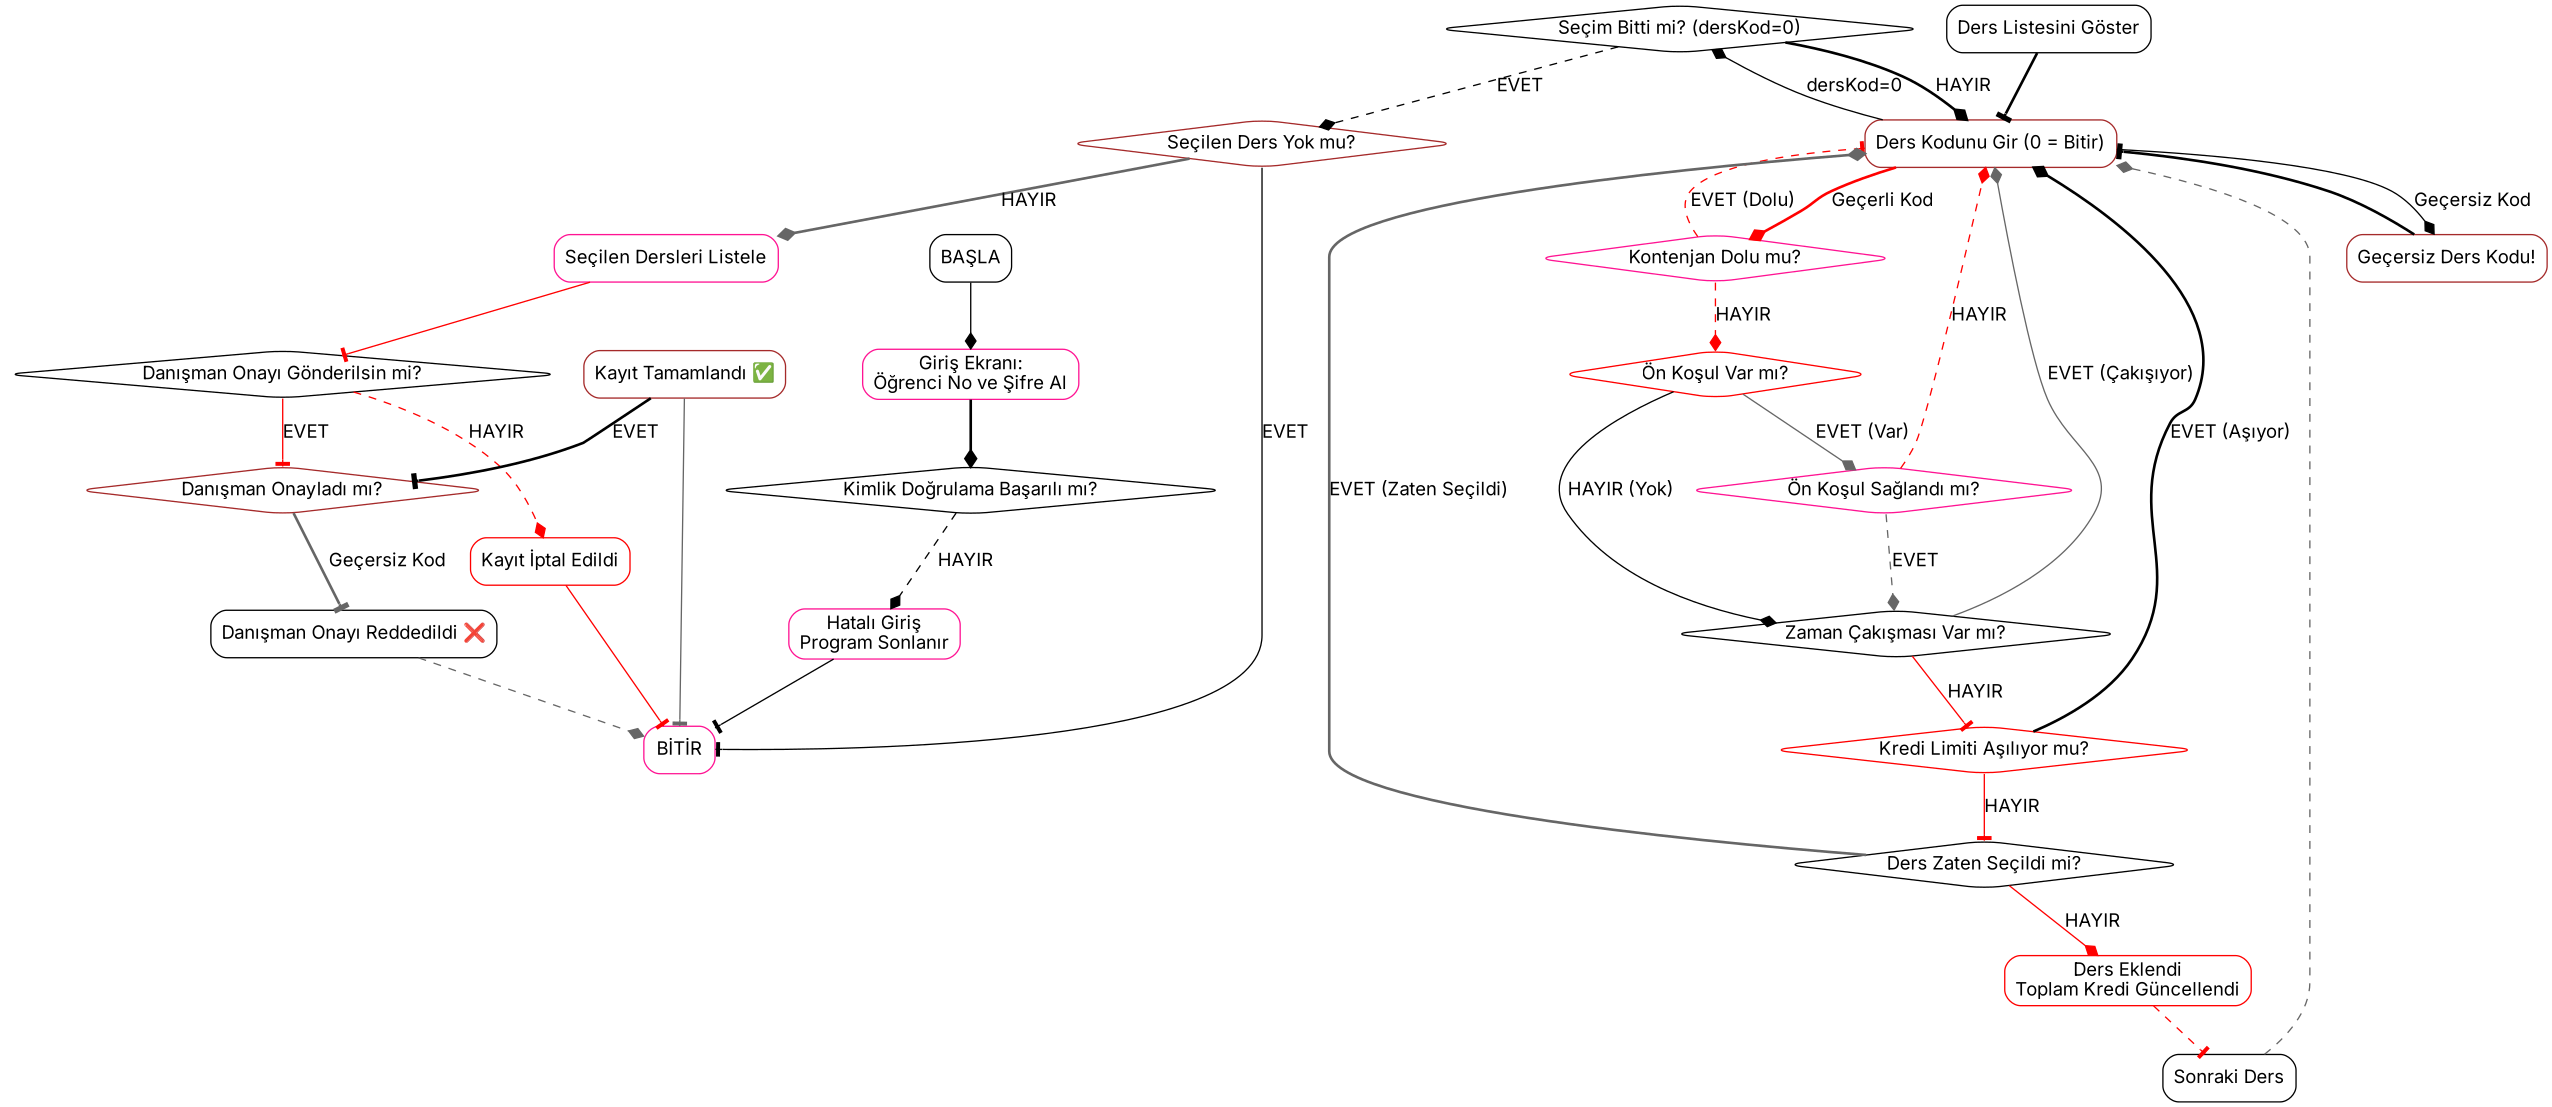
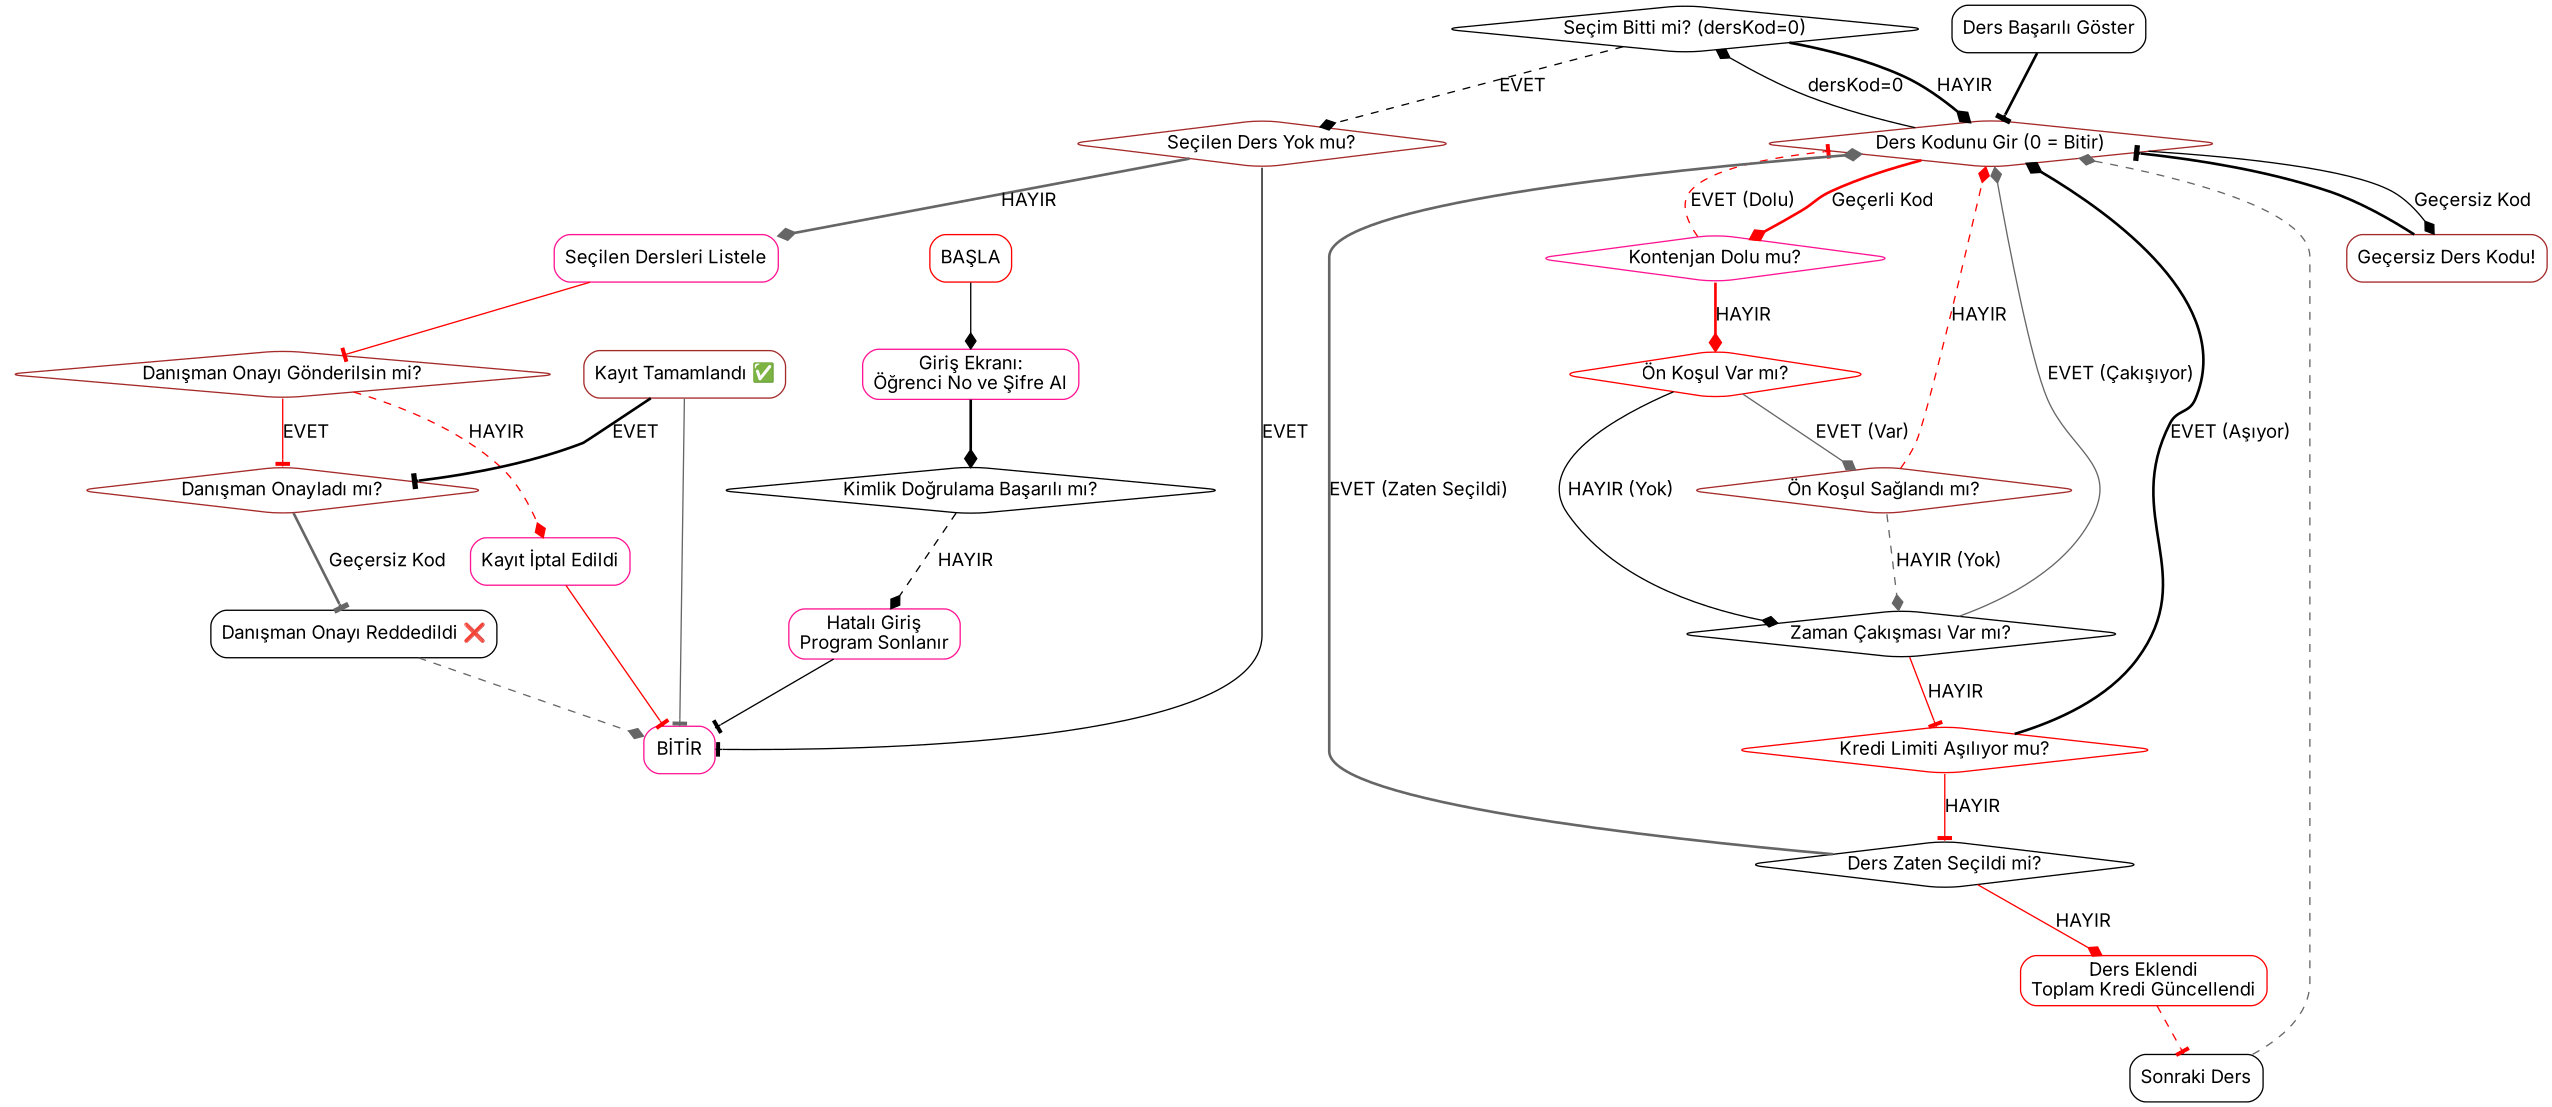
node "Ders Listesini Göster": label "Ders Listesini Göster" -> "Ders Başarılı Göster"
node "Ders Kodunu Gir (0 = Bitir)": shape box -> diamond
node "BAŞLA": color black -> red
edge "Kontenjan Dolu mu?" -> "Ön Koşul Var mı?": style dashed -> bold
node "Danışman Onayı Gönderilsin mi?": color black -> brown
node "Ön Koşul Sağlandı mı?": color deeppink -> brown
node "Kayıt İptal Edildi": color red -> deeppink
edge "Ön Koşul Sağlandı mı?" -> "Zaman Çakışması Var mı?": label "EVET" -> "HAYIR (Yok)"
